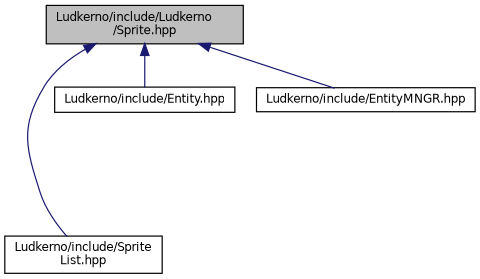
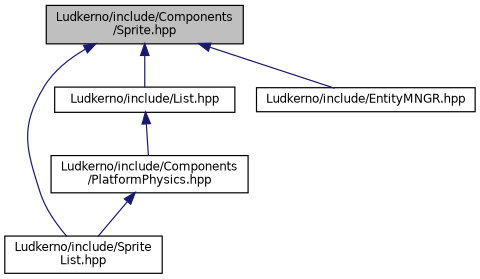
node "Ludkerno/include/Ludkerno /Sprite.hpp": label "Ludkerno/include/Ludkerno /Sprite.hpp" -> "Ludkerno/include/Components /Sprite.hpp"
node "Ludkerno/include/Entity.hpp": label "Ludkerno/include/Entity.hpp" -> "Ludkerno/include/List.hpp"
node "Ludkerno/include/Components /PlatformPhysics.hpp": added
